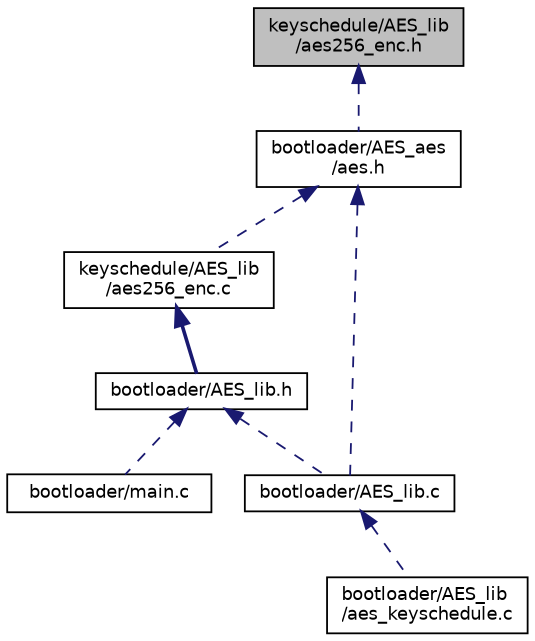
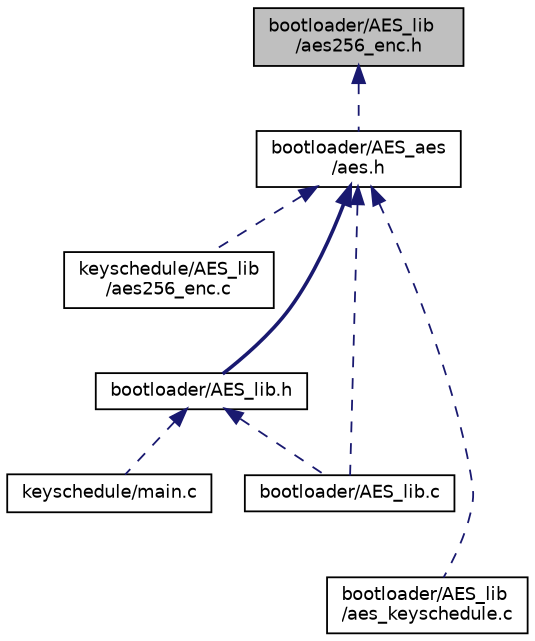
node "keyschedule/AES_lib /aes256_enc.h": label "keyschedule/AES_lib /aes256_enc.h" -> "bootloader/AES_lib /aes256_enc.h"
edge "bootloader/AES_lib.h" -> "keyschedule/AES_lib /aes256_enc.c": now "bootloader/AES_lib.h" -> "bootloader/AES_aes /aes.h"
node "bootloader/main.c": label "bootloader/main.c" -> "keyschedule/main.c"
edge "bootloader/AES_lib /aes_keyschedule.c" -> "bootloader/AES_lib.c": now "bootloader/AES_lib /aes_keyschedule.c" -> "bootloader/AES_aes /aes.h"
